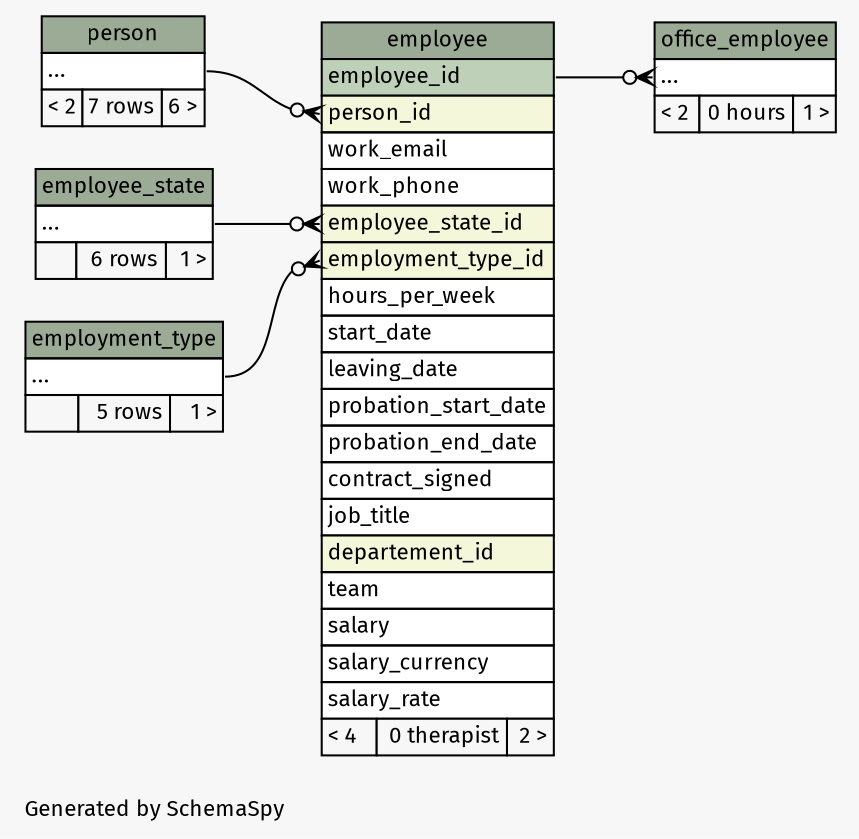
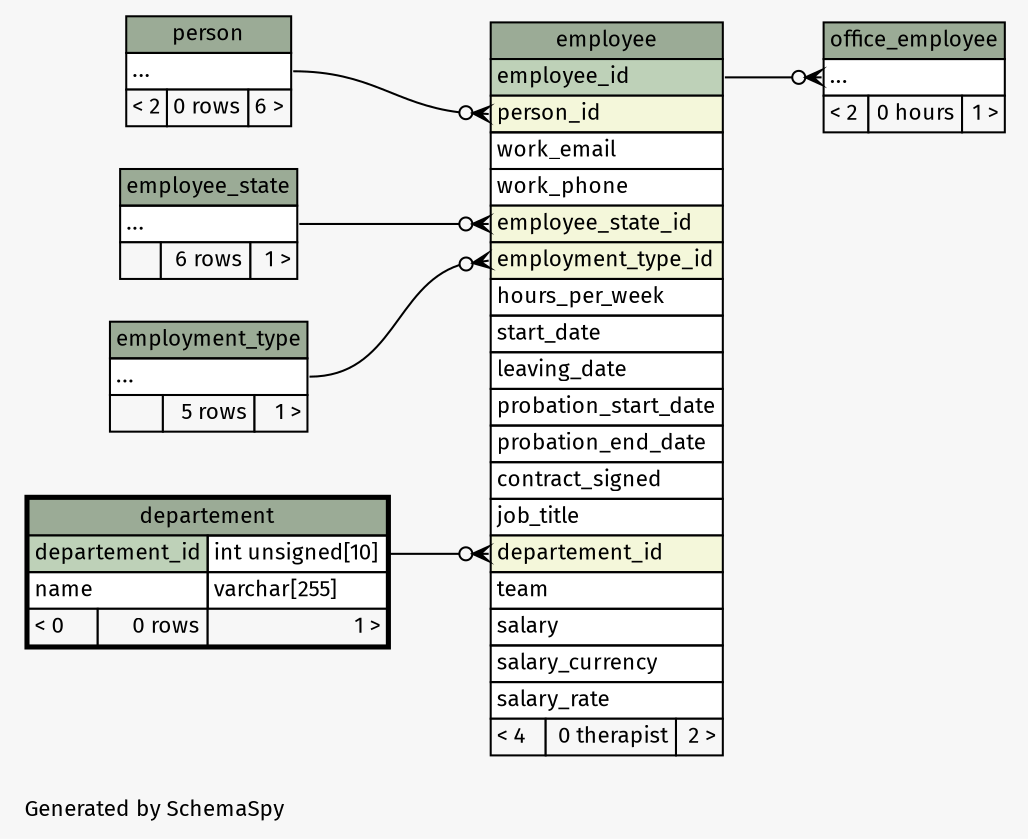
node "person": text "7 rows" -> "0 rows"
node "departement": added
